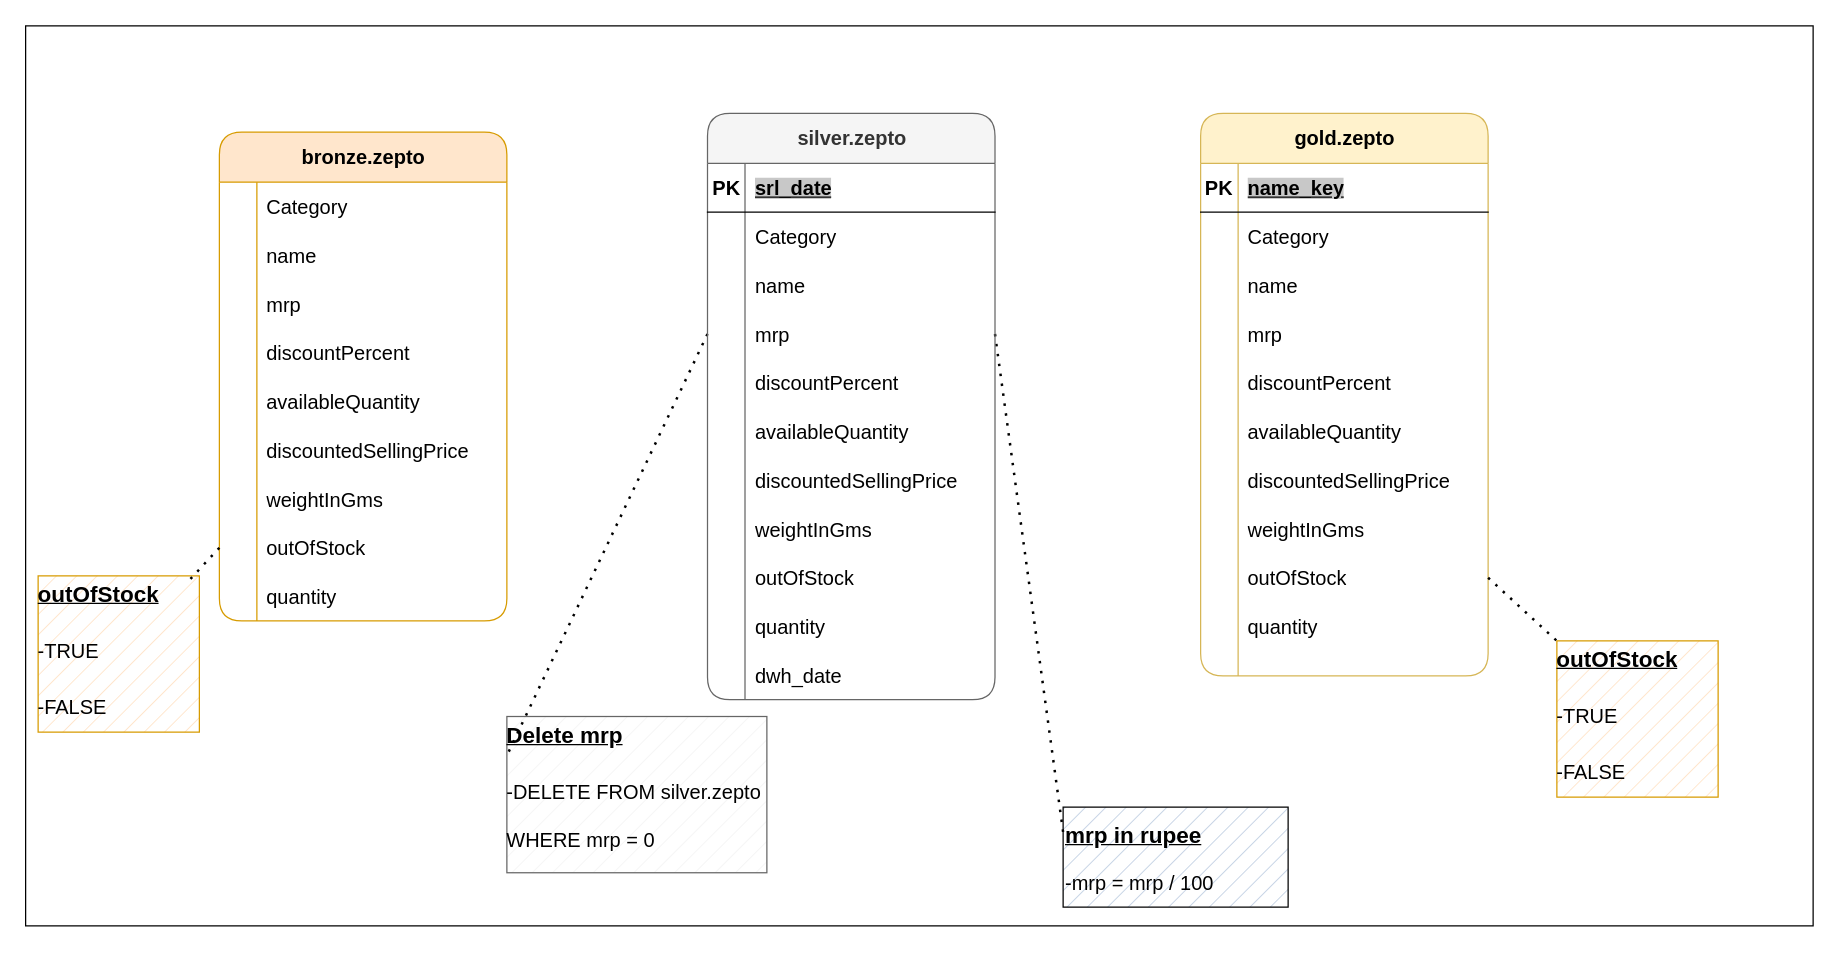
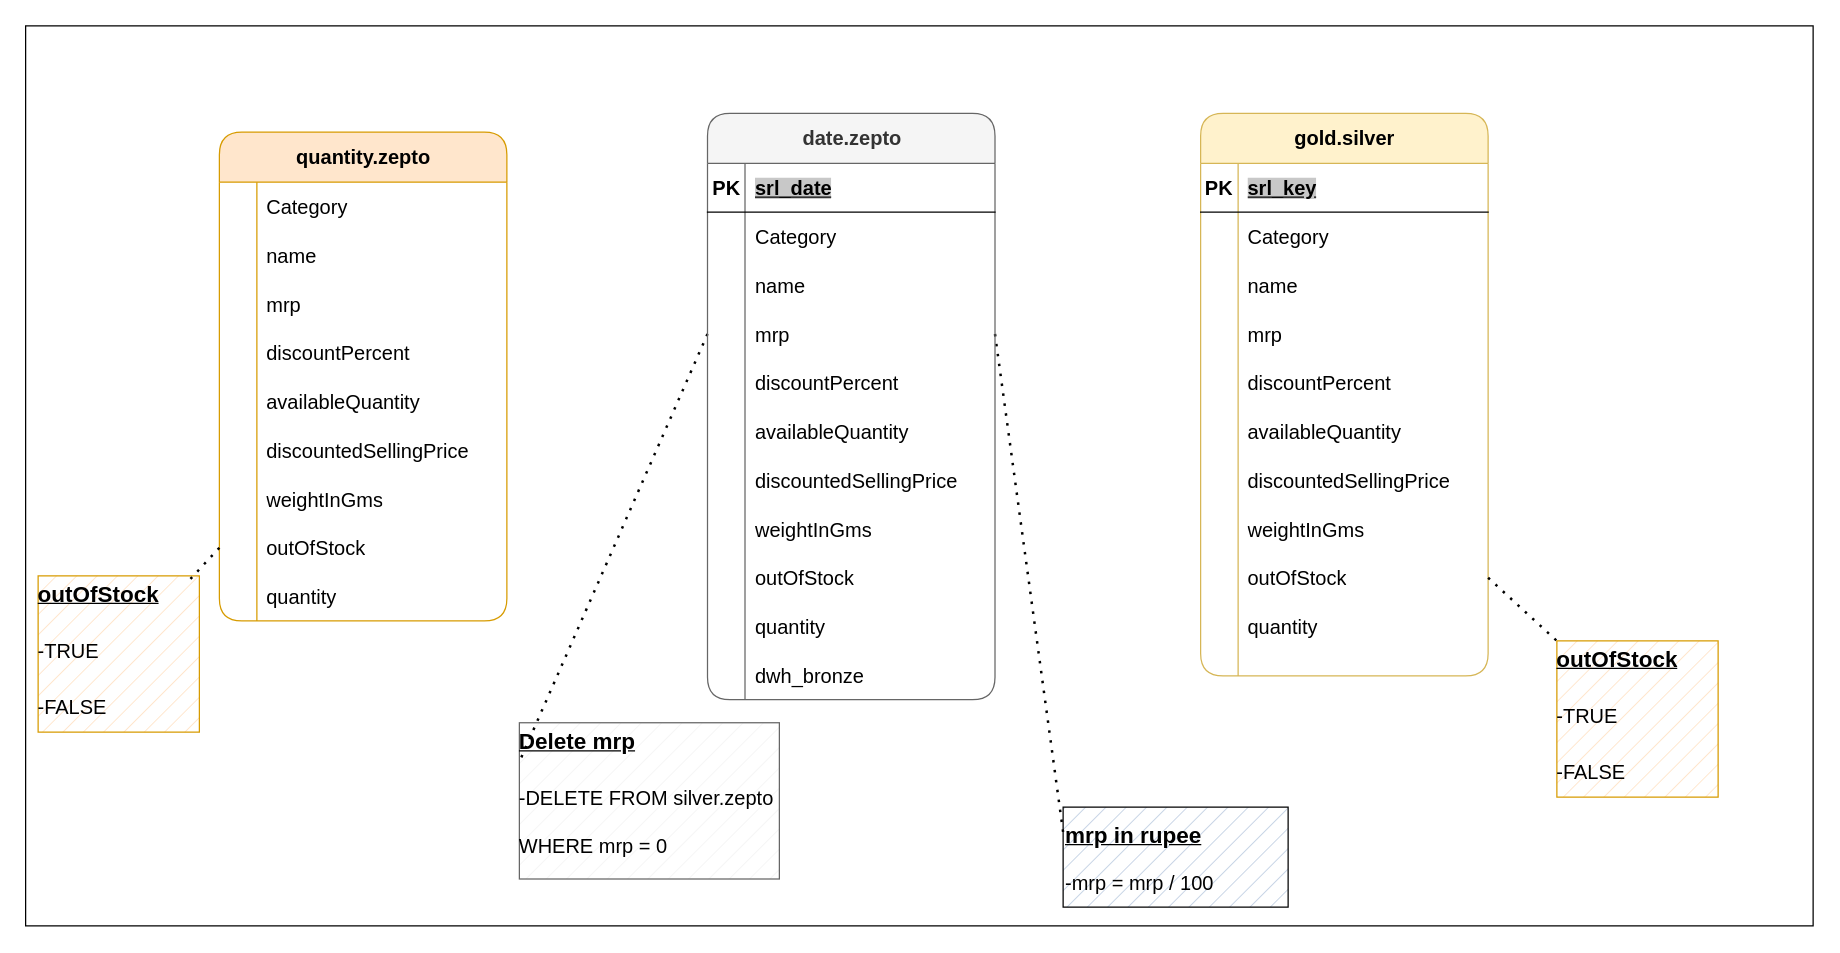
node "silver.zepto": label "silver.zepto" -> "date.zepto"
node "gold.zepto": label "gold.zepto" -> "gold.silver"
node "bronze.zepto": label "bronze.zepto" -> "quantity.zepto"
node "name_key": label "name_key" -> "srl_key"
node "dwh_date": label "dwh_date" -> "dwh_bronze"
node "Delete mrp -DELETE FROM silver.zepto WHERE mrp = 0": moved (637, 794) -> (649, 801)
